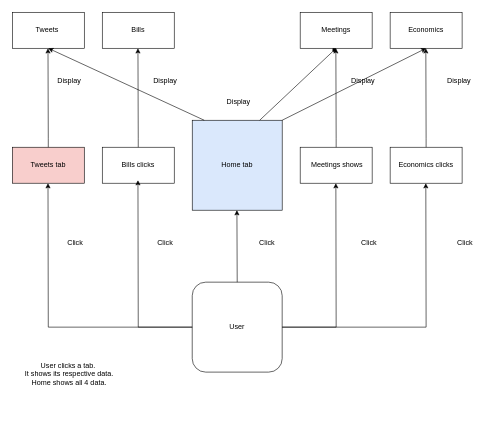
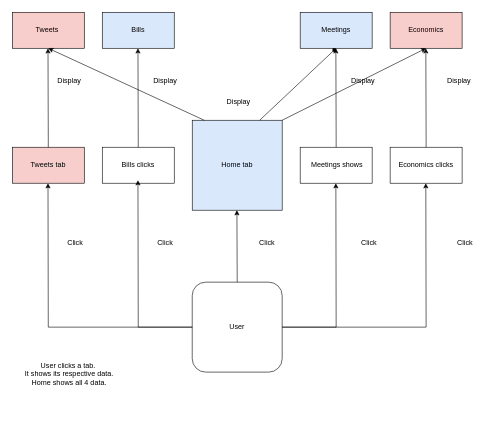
node "Tweets": fillcolor #ffffff -> #f8cecc
node "Bills": fillcolor #ffffff -> #dae8fc
node "Meetings": fillcolor #ffffff -> #dae8fc
node "Economics": fillcolor #ffffff -> #f8cecc
